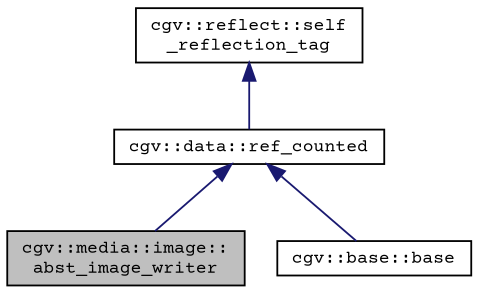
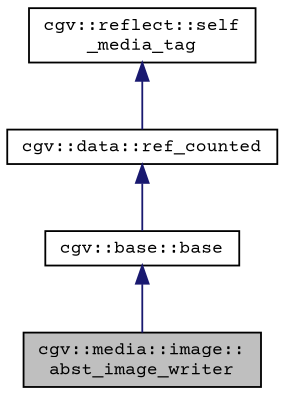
node "cgv::reflect::self _reflection_tag": label "cgv::reflect::self _reflection_tag" -> "cgv::reflect::self _media_tag"
edge "cgv::media::image:: abst_image_writer" -> "cgv::data::ref_counted": now "cgv::media::image:: abst_image_writer" -> "cgv::base::base"
